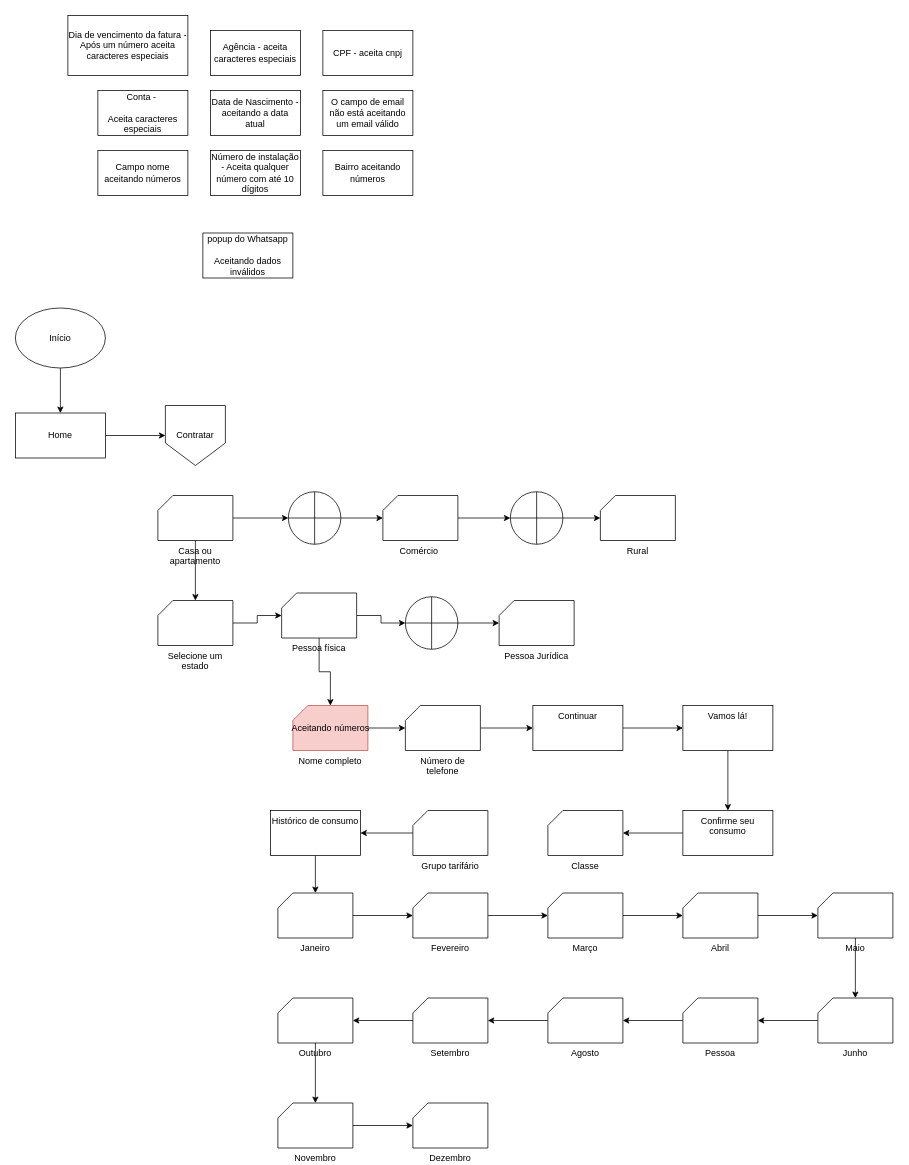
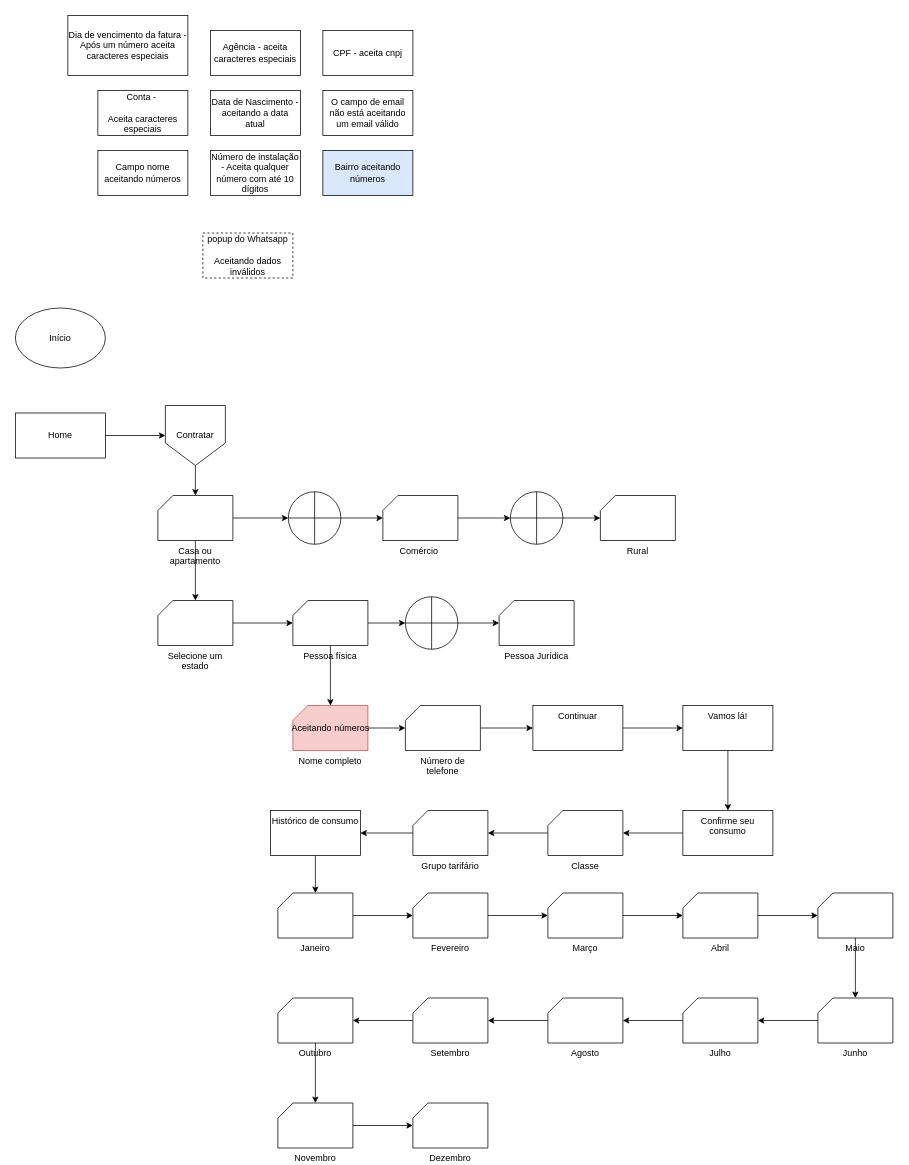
node "Bairro aceitando números": fillcolor #ffffff -> #dae8fc
node "popup do Whatsapp Aceitando dados inválidos": style solid -> dashed
edge "Início" -> "Home": removed
edge "Contratar" -> "Casa ou apartamento": added
node "Pessoa física": moved (319, 615) -> (330, 623)
edge "Classe" -> "Grupo tarifário": added
node "Pessoa": label "Pessoa" -> "Julho"
